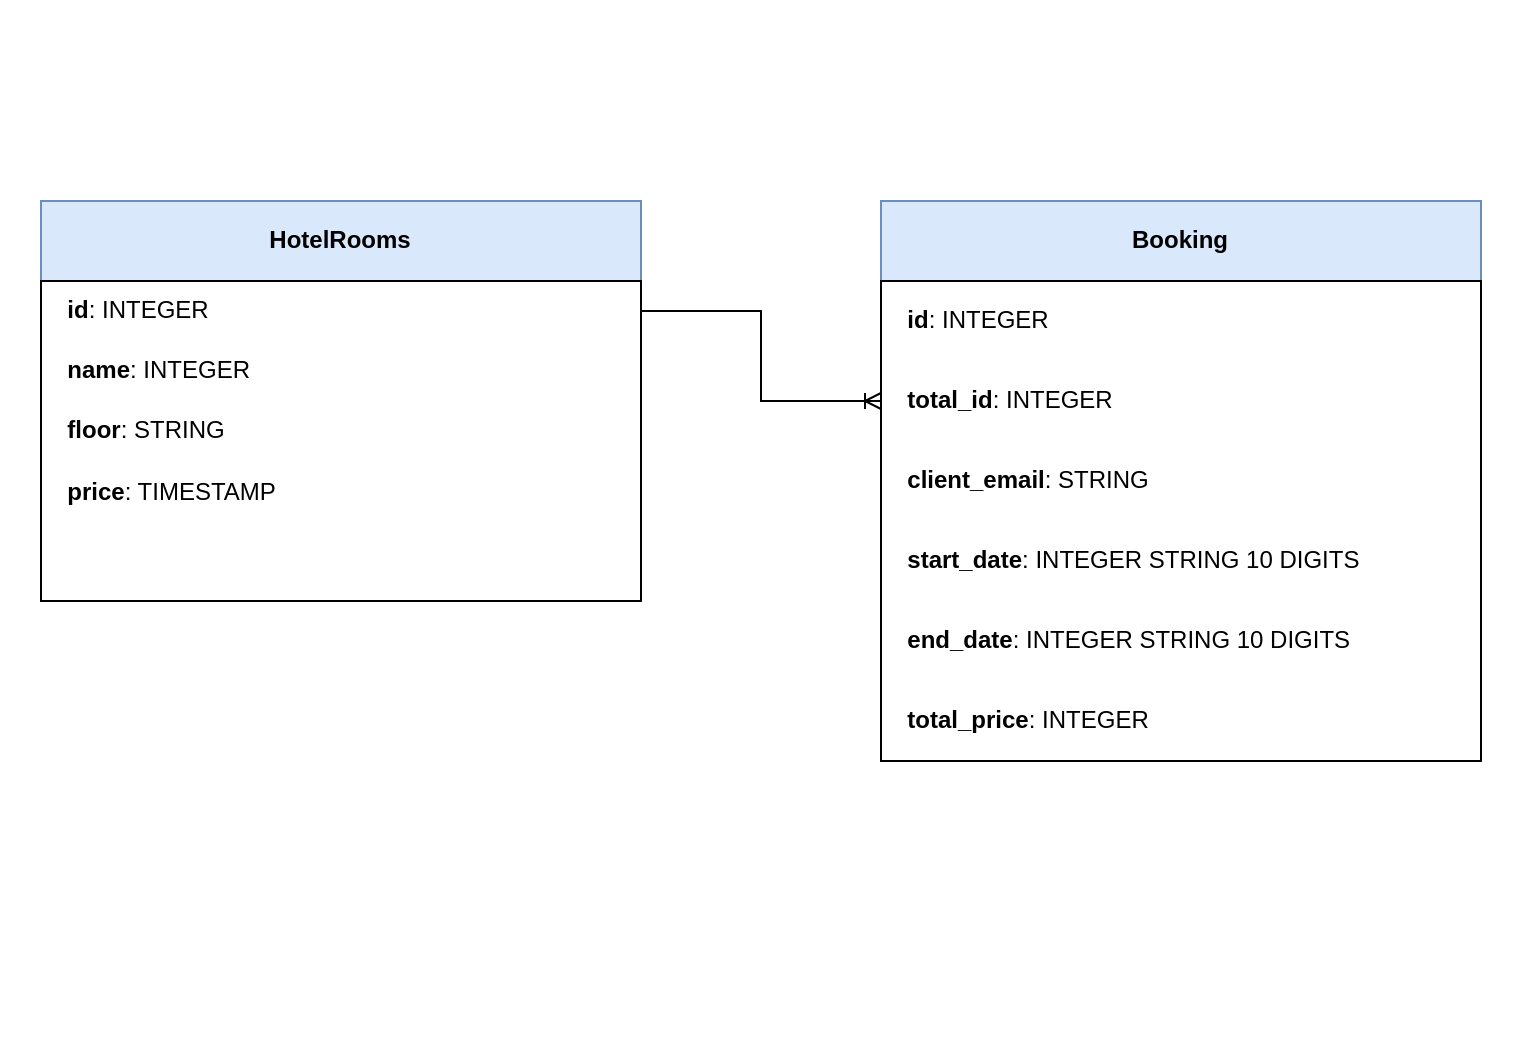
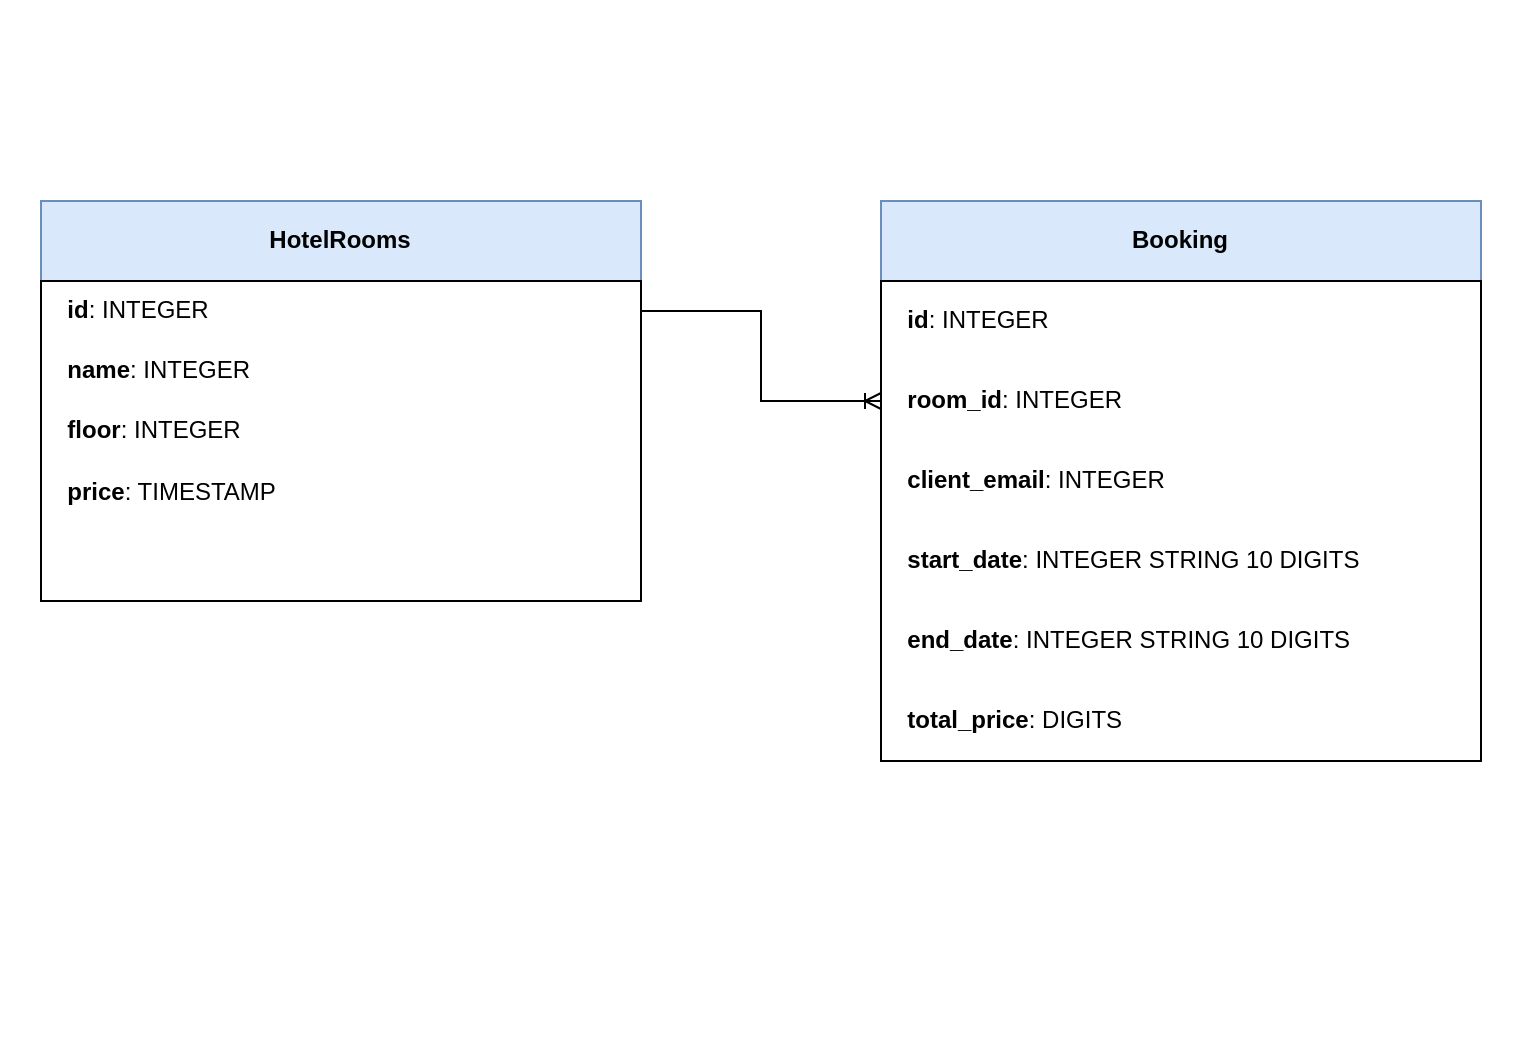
node "total_id: INTEGER": label "total_id: INTEGER" -> "room_id: INTEGER"
node "floor: STRING": label "floor: STRING" -> "floor: INTEGER"
node "client_email: STRING": label "client_email: STRING" -> "client_email: INTEGER"
node "total_price: INTEGER": label "total_price: INTEGER" -> "total_price: DIGITS"
